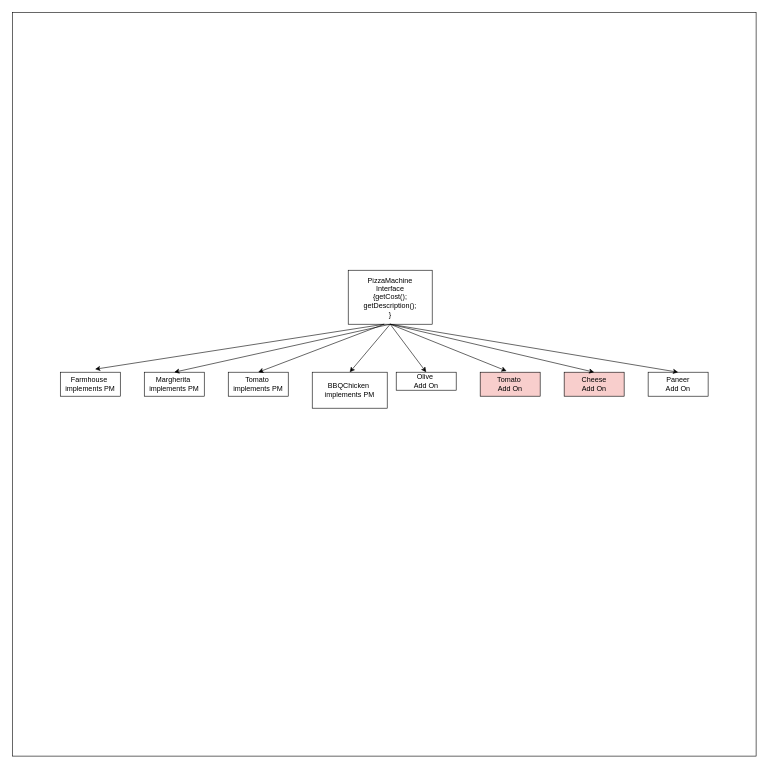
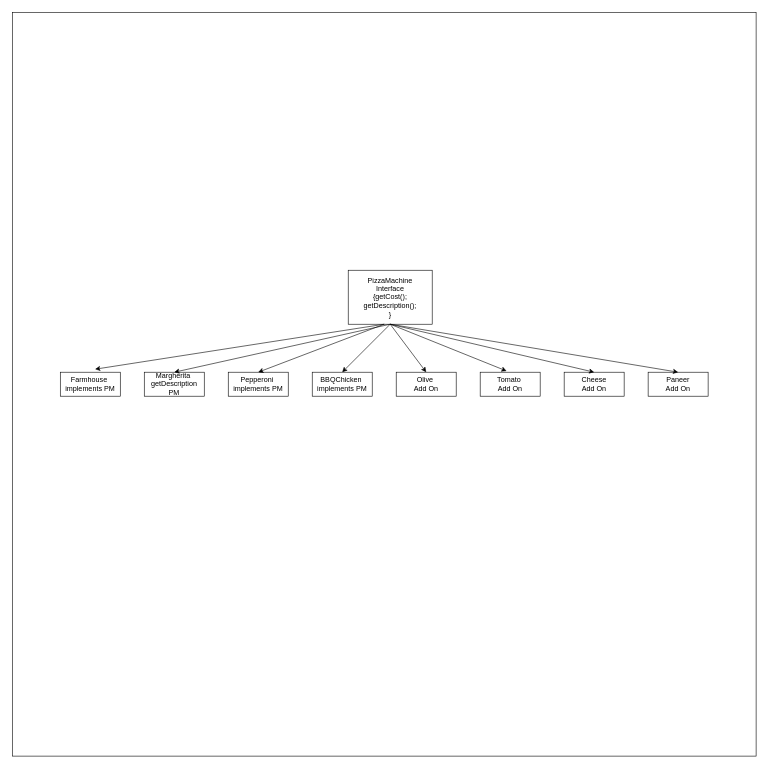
node "Olive Add On": size 60x18 -> 60x24
node "Margherita implements PM": label "Margherita implements PM" -> "Margherita getDescription PM"
node "Tomato implements PM": label "Tomato implements PM" -> "Pepperoni implements PM"
node "Tomato Add On": fillcolor #f8cecc -> #ffffff
node "Cheese Add On": fillcolor #f8cecc -> #ffffff
node "BBQChicken implements PM": size 75x36 -> 60x24
